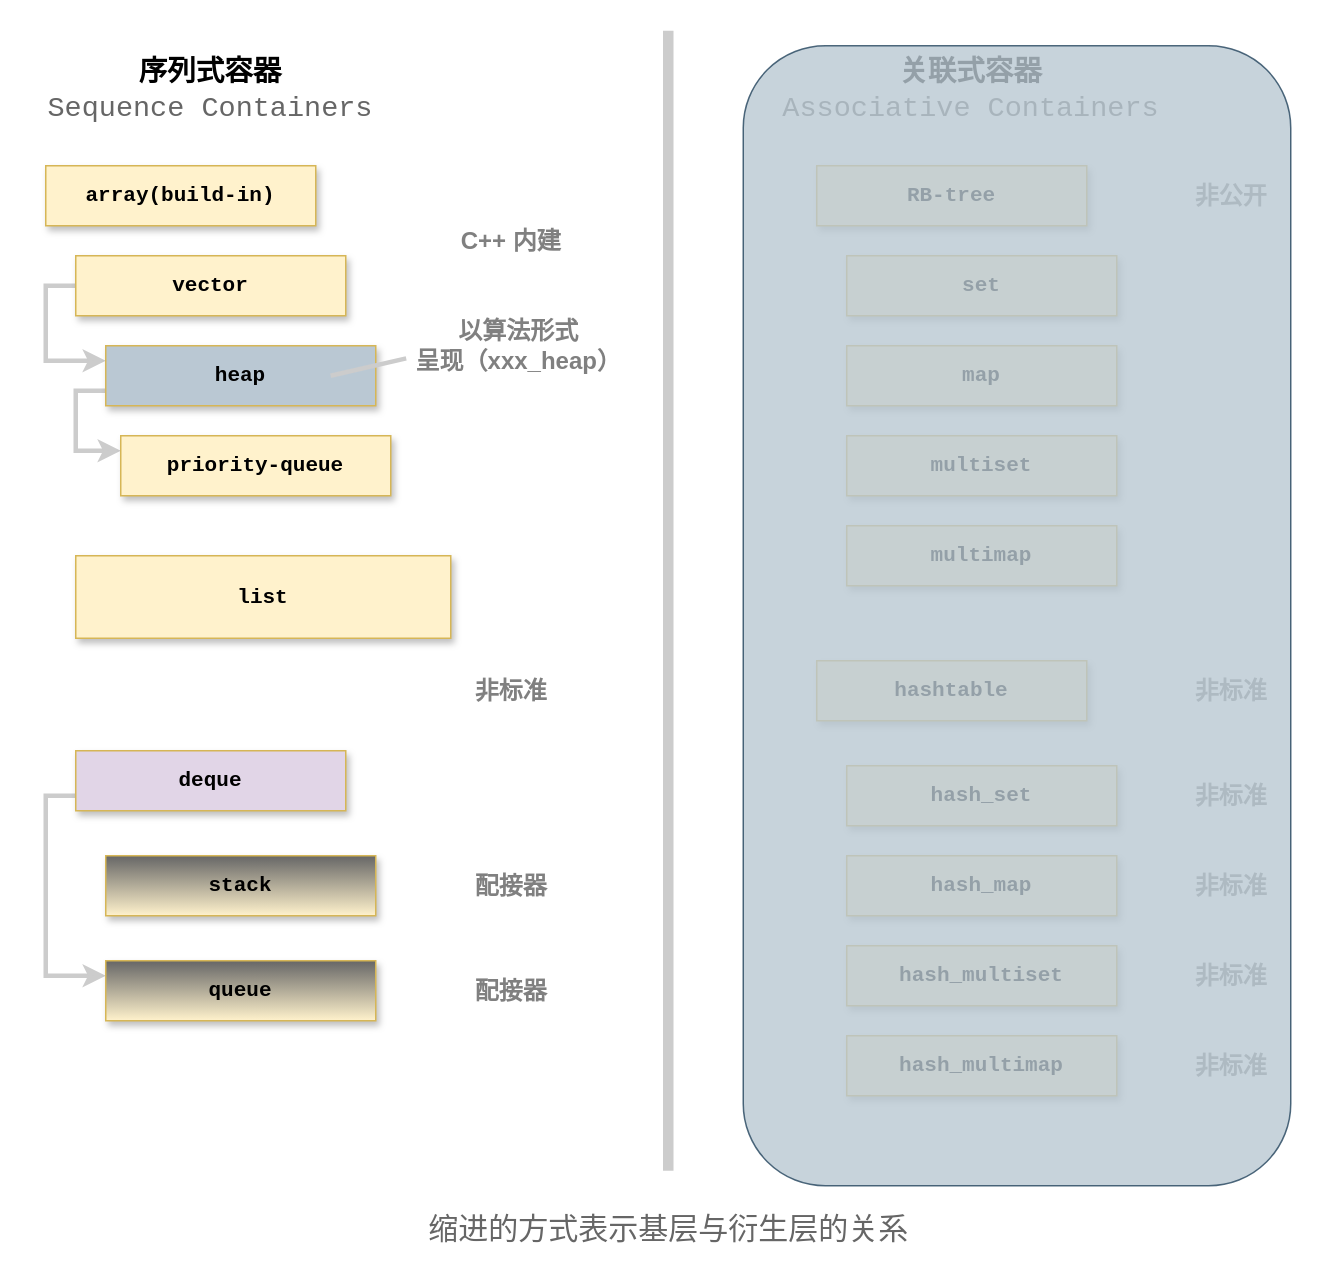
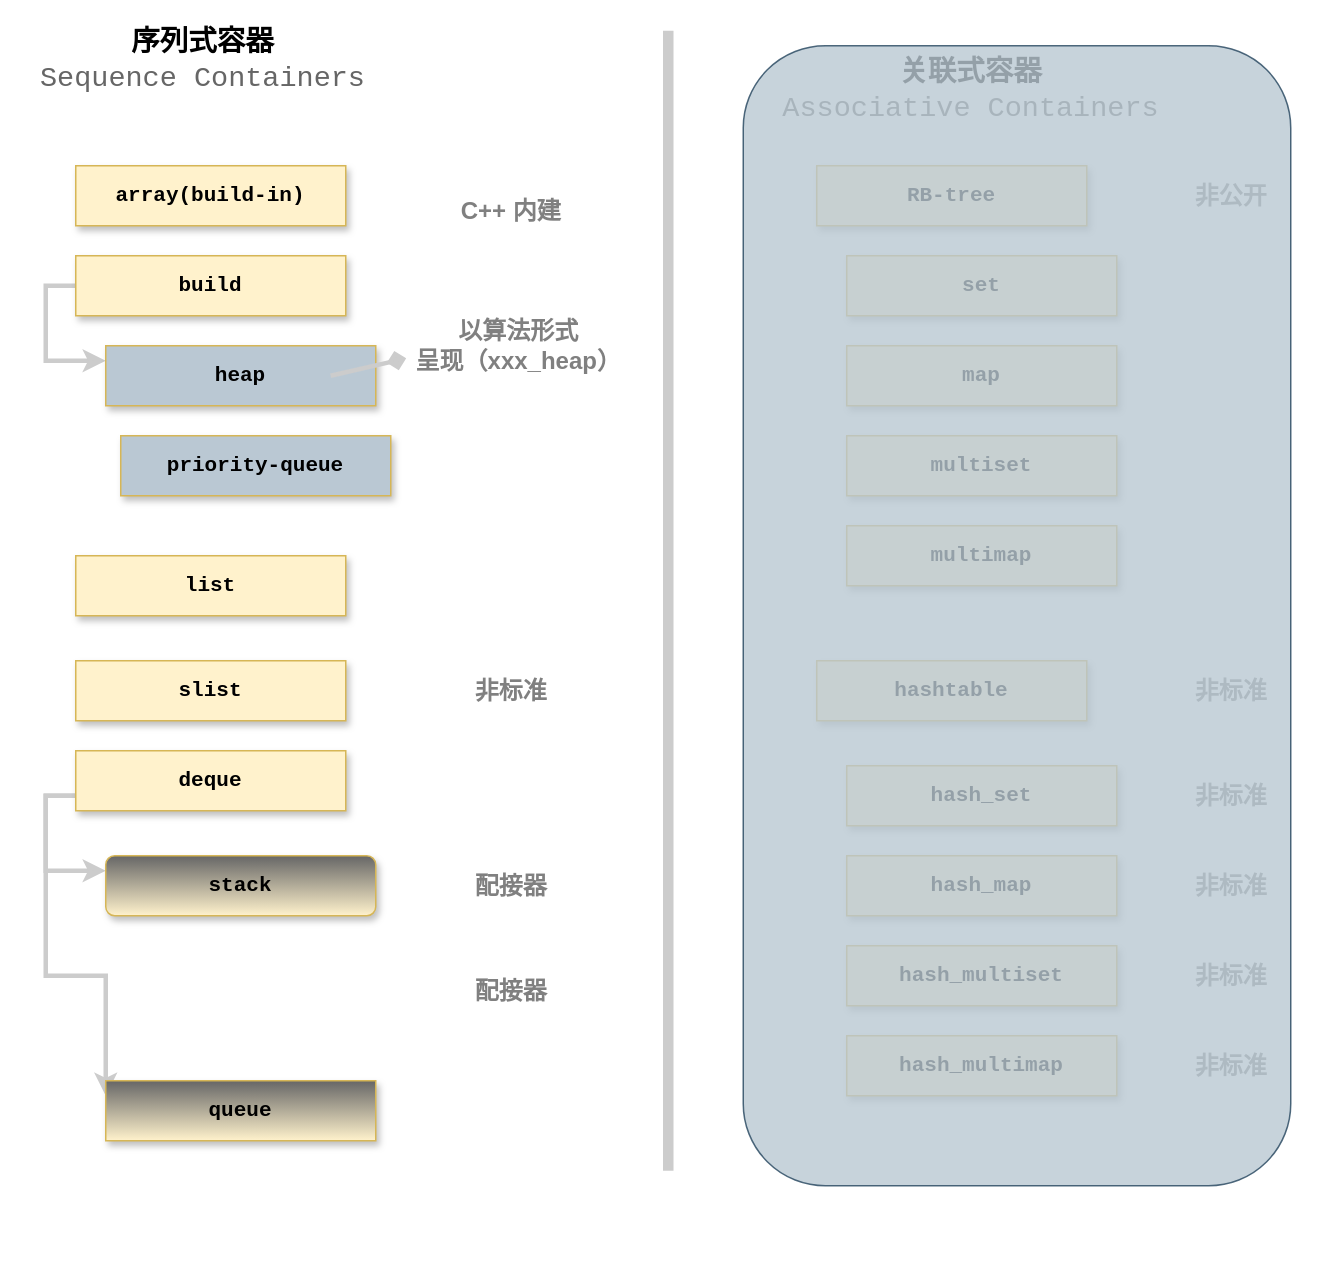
node "序列式容器 Sequence Containers": moved (211, 91) -> (203, 61)
node "array(build-in)": moved (181, 196) -> (211, 196)
node "C++ 内建": moved (511, 241) -> (511, 211)
node "vector": label "vector" -> "build"
edge "以算法形式 呈现（xxx_heap）" -- "heap": arrowhead none -> diamond
edge "heap" -> "priority-queue": removed
node "priority-queue": fillcolor #fff2cc -> #bac8d3
node "list": size 375x83 -> 270x60
node "slist": added
node "deque": fillcolor #e1d5e7 -> #fff2cc
edge "deque" -> "stack": added
node "stack": shape rectangle -> rounded rectangle
node "queue": moved (241, 991) -> (241, 1111)
node "缩进的方式表示基层与衍生层的关系": removed
